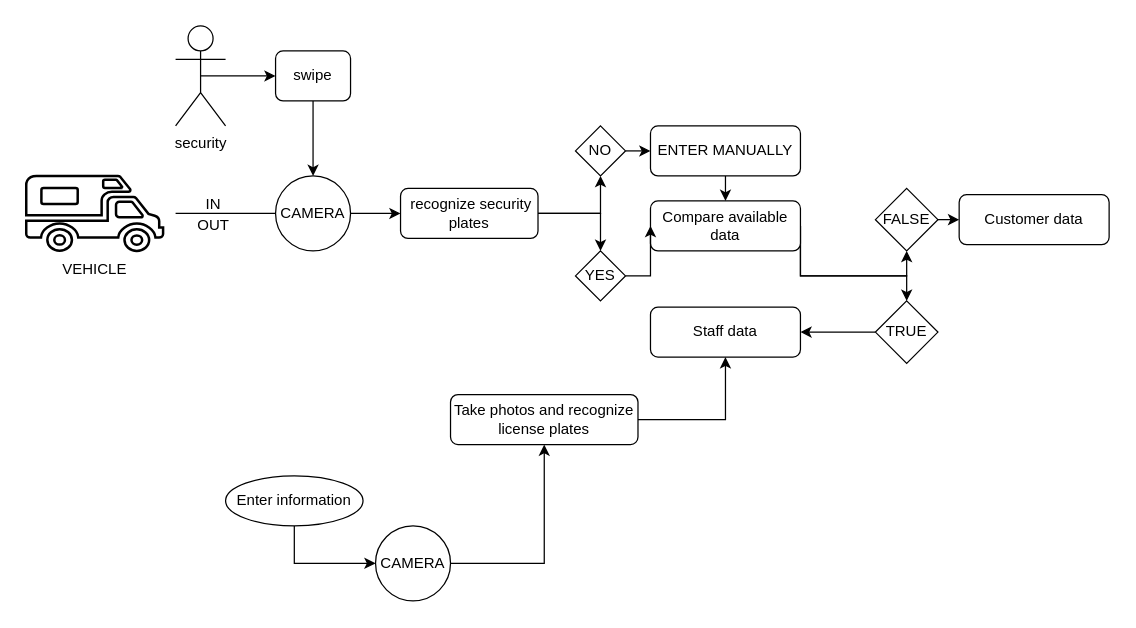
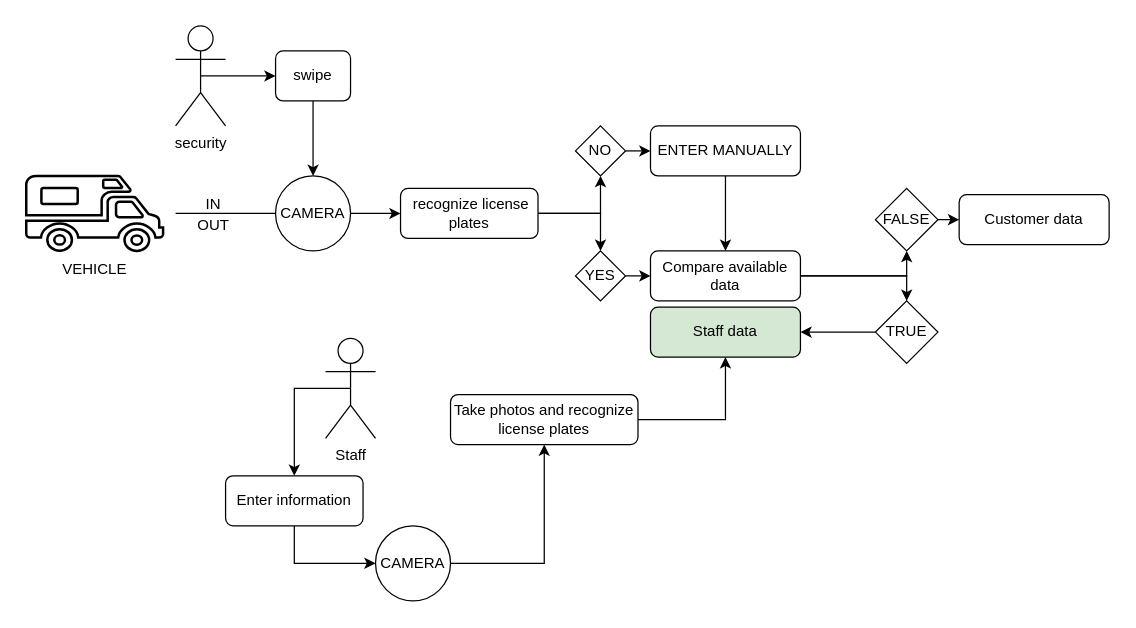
node "recognize security plates": label "recognize security plates" -> "recognize license plates"
node "Compare available data": moved (726, 226) -> (726, 276)
node "Staff data": fillcolor #ffffff -> #d5e8d4
node "Staff": added
edge "Staff" -> "Enter information": added
node "Enter information": shape ellipse -> rounded rectangle
